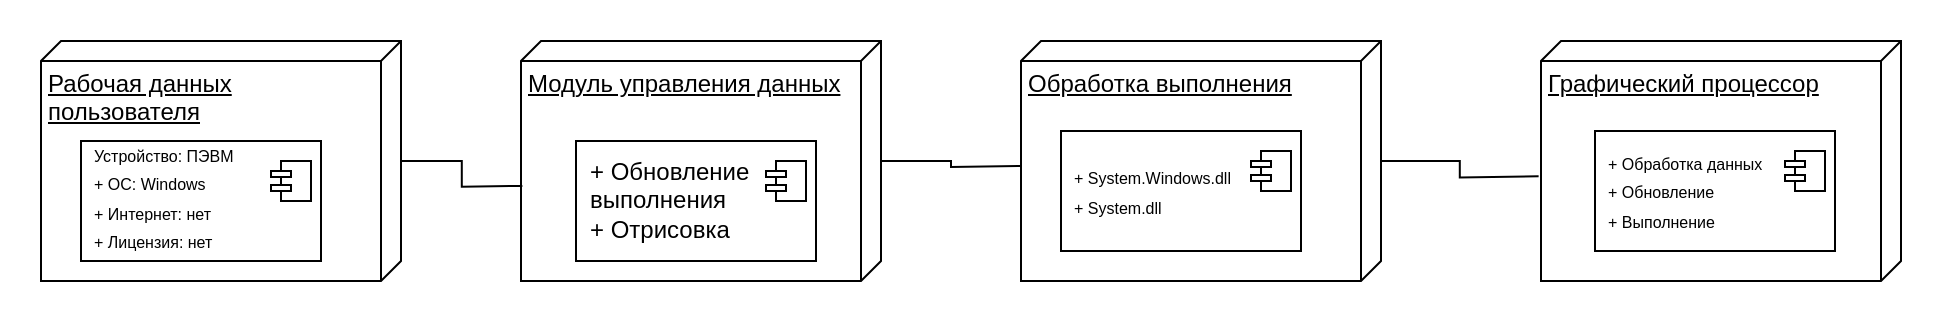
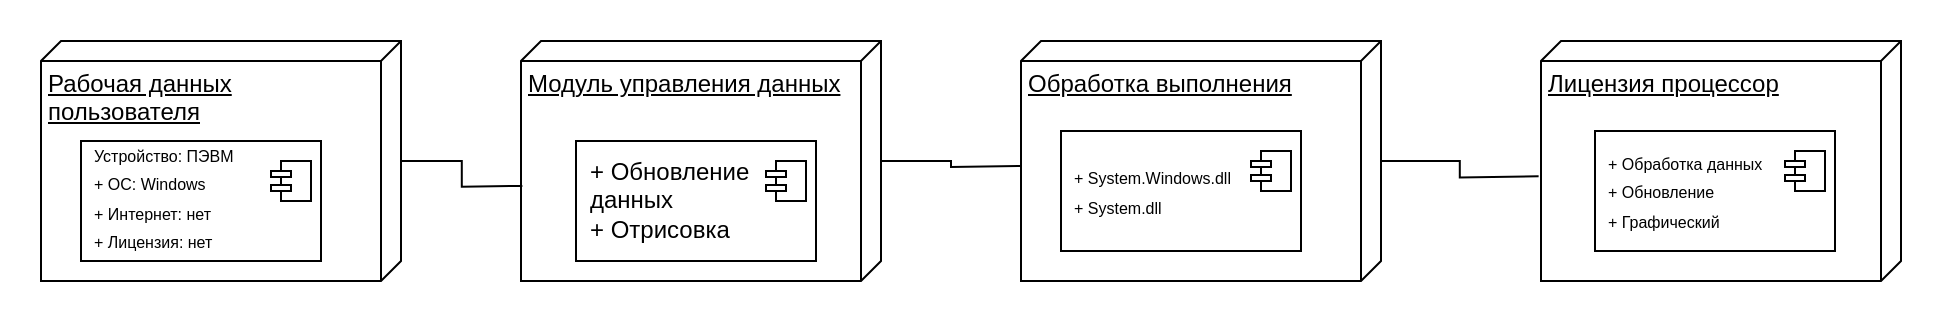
node "Графический процессор": label "Графический процессор" -> "Лицензия процессор"
node "+ Обработка данных+ Обновление+ Выполнение": label "+ Обработка данных+ Обновление+ Выполнение" -> "+ Обработка данных+ Обновление+ Графический"
node "+ Обновление выполнения+ Отрисовка": label "+ Обновление выполнения+ Отрисовка" -> "+ Обновление данных+ Отрисовка"
